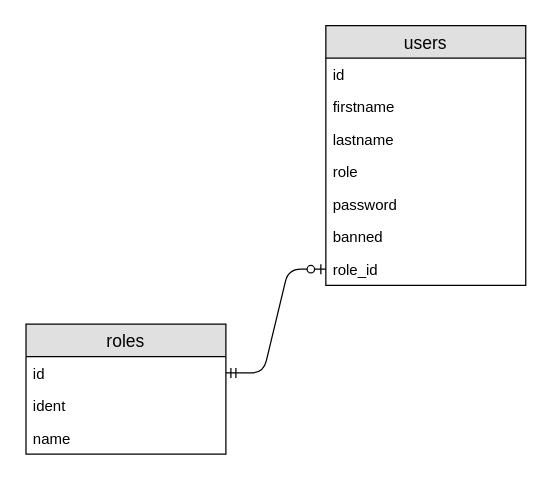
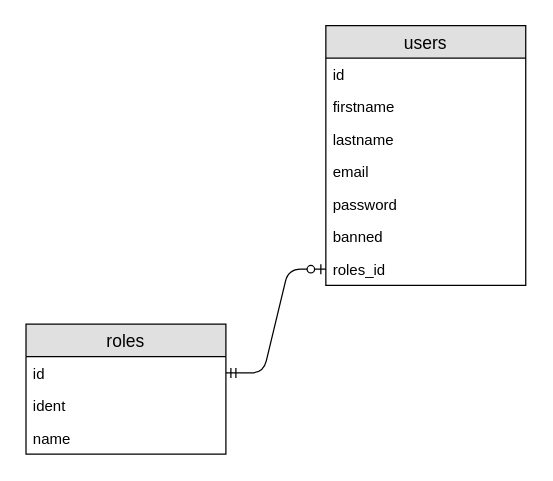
node "role": label "role" -> "email"
node "role_id": label "role_id" -> "roles_id"
